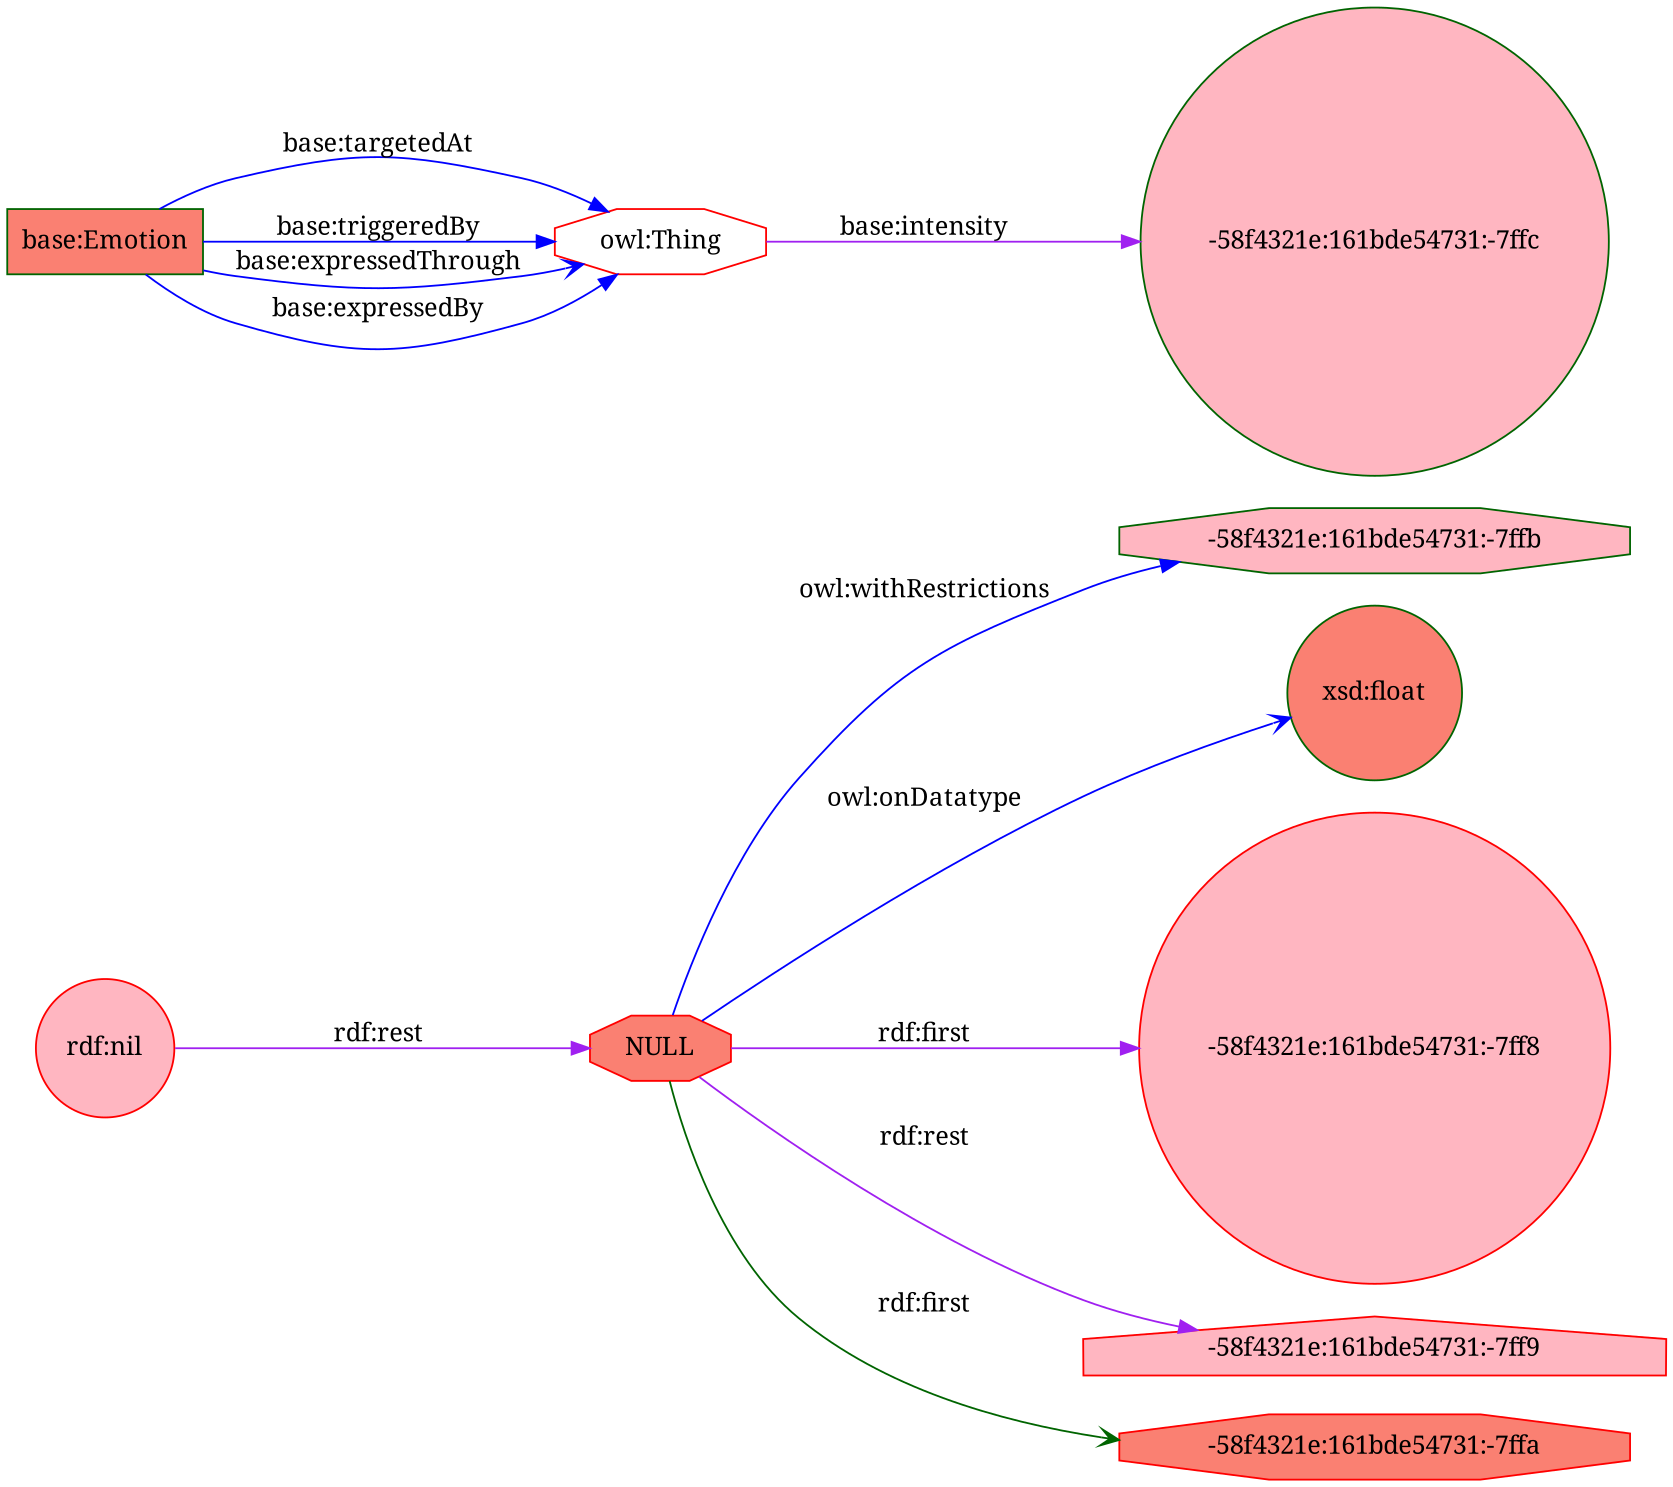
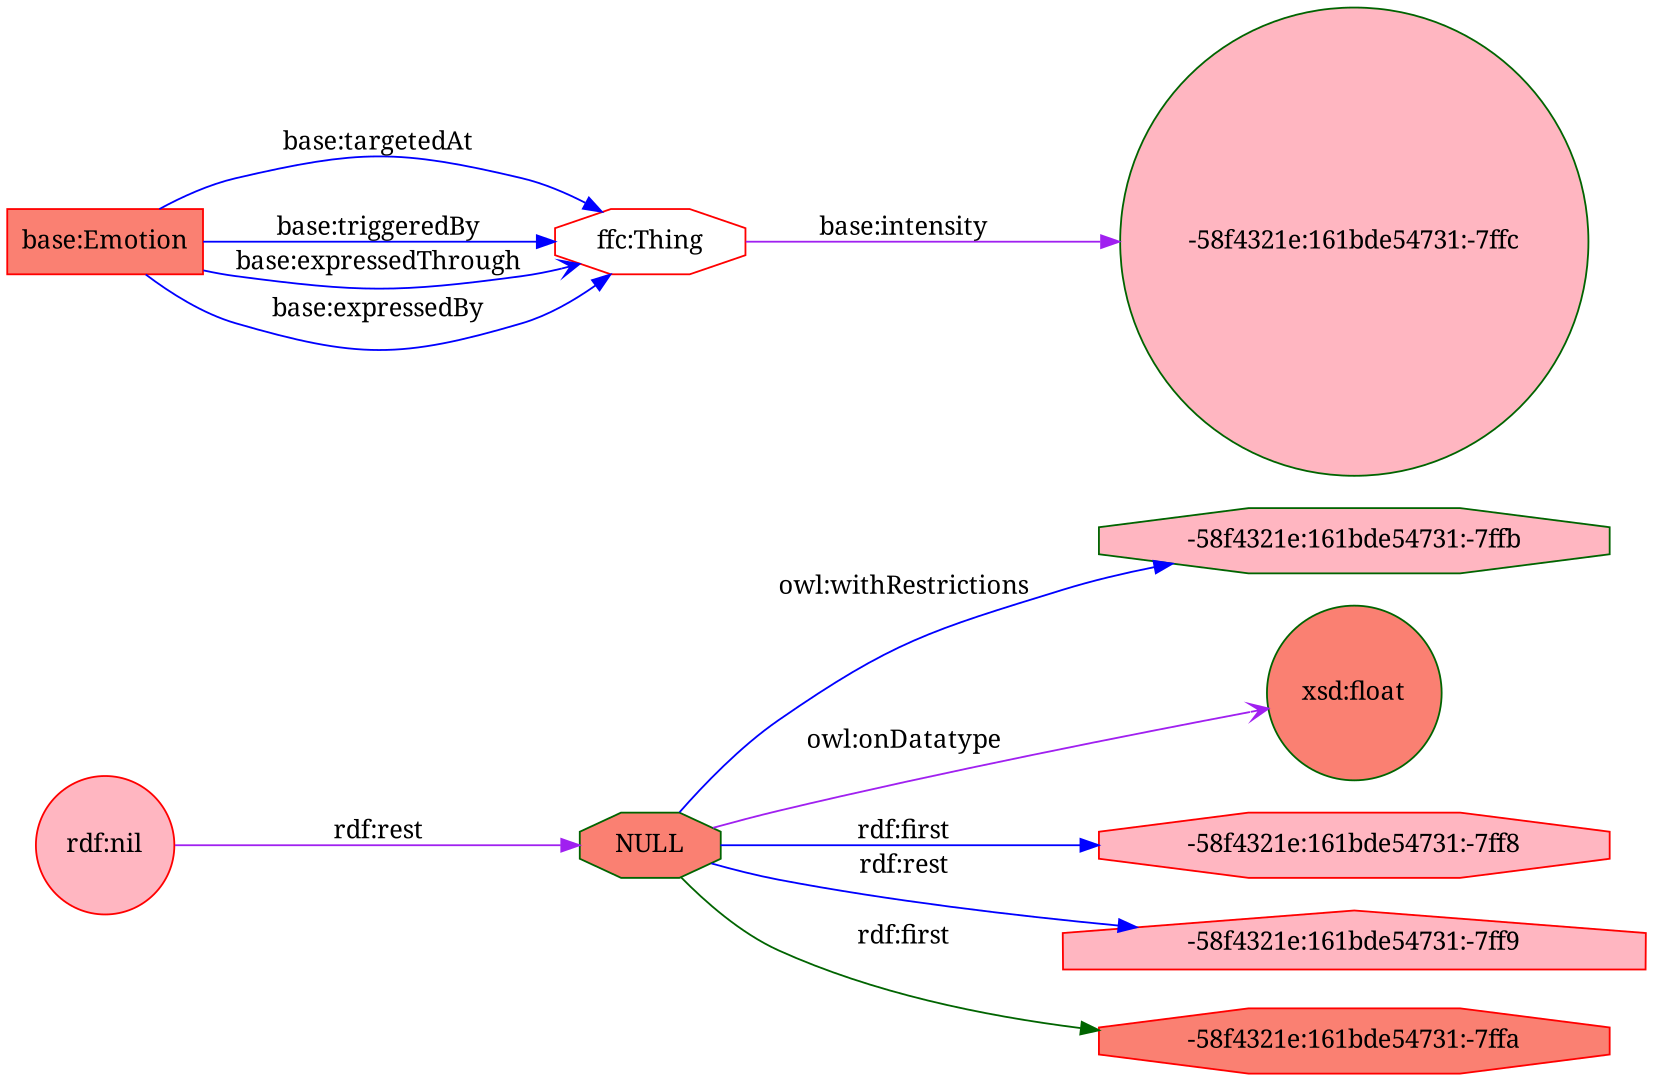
node "base:Emotion": color darkgreen -> red
node "owl:Thing": label "owl:Thing" -> "ffc:Thing"
edge "NULL" -> "xsd:float": color blue -> purple
node "NULL": color red -> darkgreen
edge "NULL" -> "-58f4321e:161bde54731:-7ff8": color purple -> blue
node "-58f4321e:161bde54731:-7ff8": shape circle -> octagon
edge "NULL" -> "-58f4321e:161bde54731:-7ff9": color purple -> blue
edge "NULL" -> "-58f4321e:161bde54731:-7ffa": arrowhead vee -> normal
